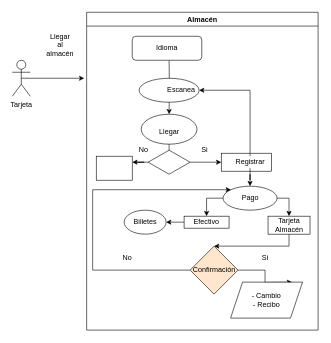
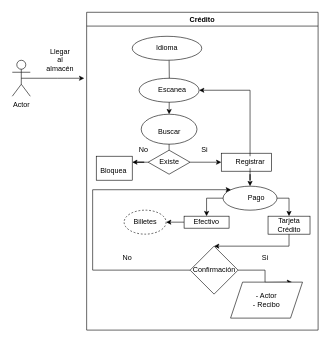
node "Almacén": label "Almacén" -> "Crédito"
node "Llegar al almacén": moved (60, 45) -> (60, 60)
node "Idioma": shape rounded rectangle -> ellipse
node "Escanea": moved (181, 90) -> (172, 90)
node "Tarjeta": label "Tarjeta" -> "Actor"
node "Llegar": label "Llegar" -> "Buscar"
node "Existe": added
node "Bloquea": added
node "Pago": moved (250, 198) -> (256, 198)
node "Billetes": style solid -> dashed
node "Tarjeta Almacén": label "Tarjeta Almacén" -> "Tarjeta Crédito"
node "Confirmación": fillcolor #ffe6cc -> #ffffff
node "- Cambio - Recibo": label "- Cambio - Recibo" -> "- Actor - Recibo"
